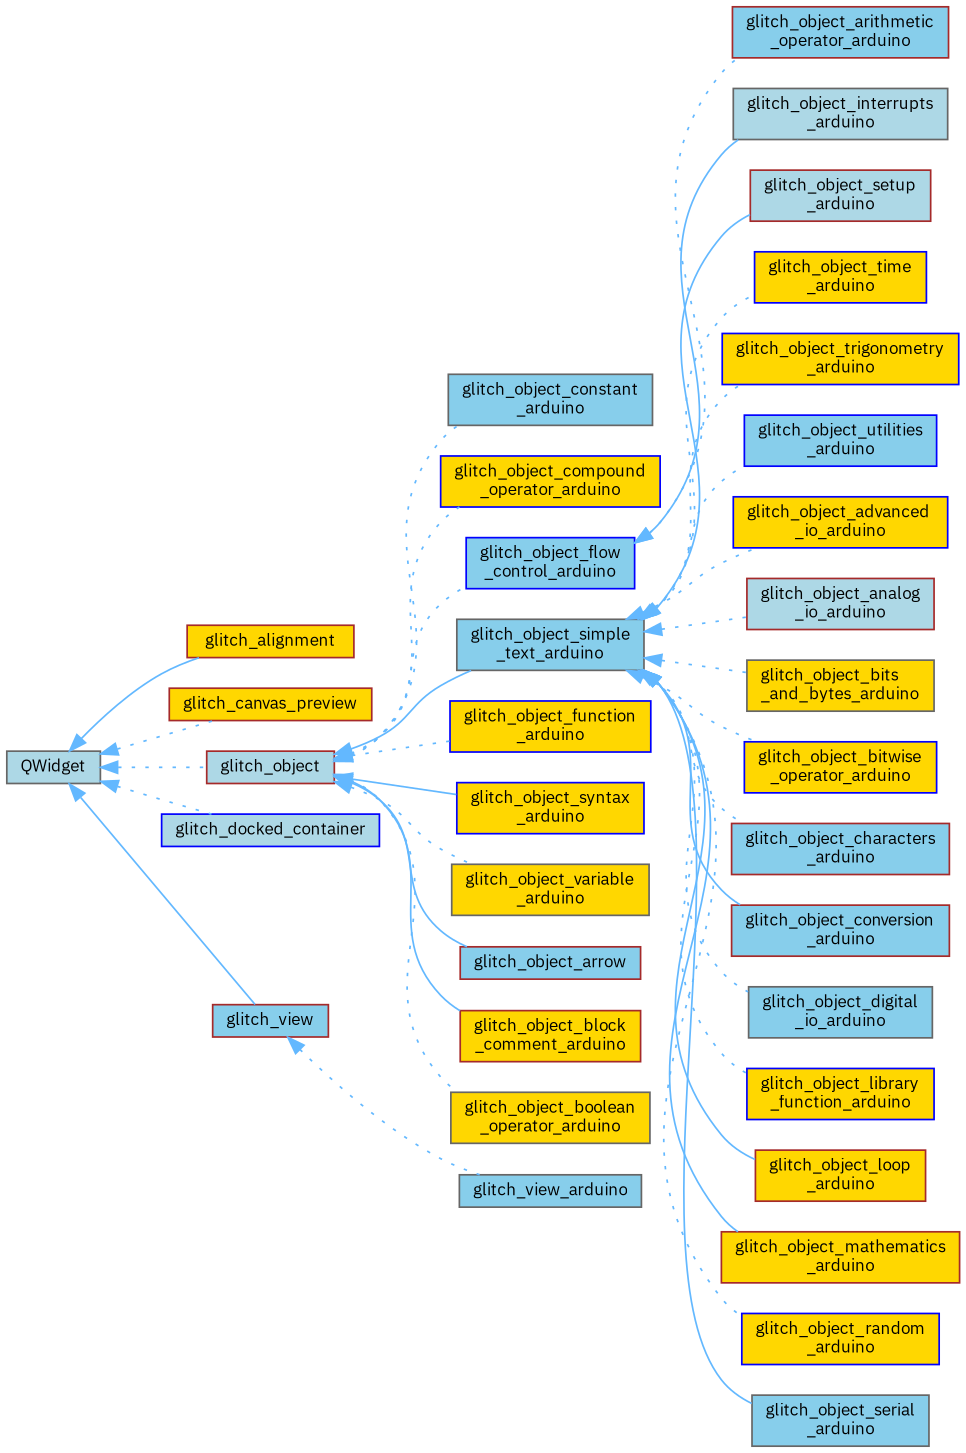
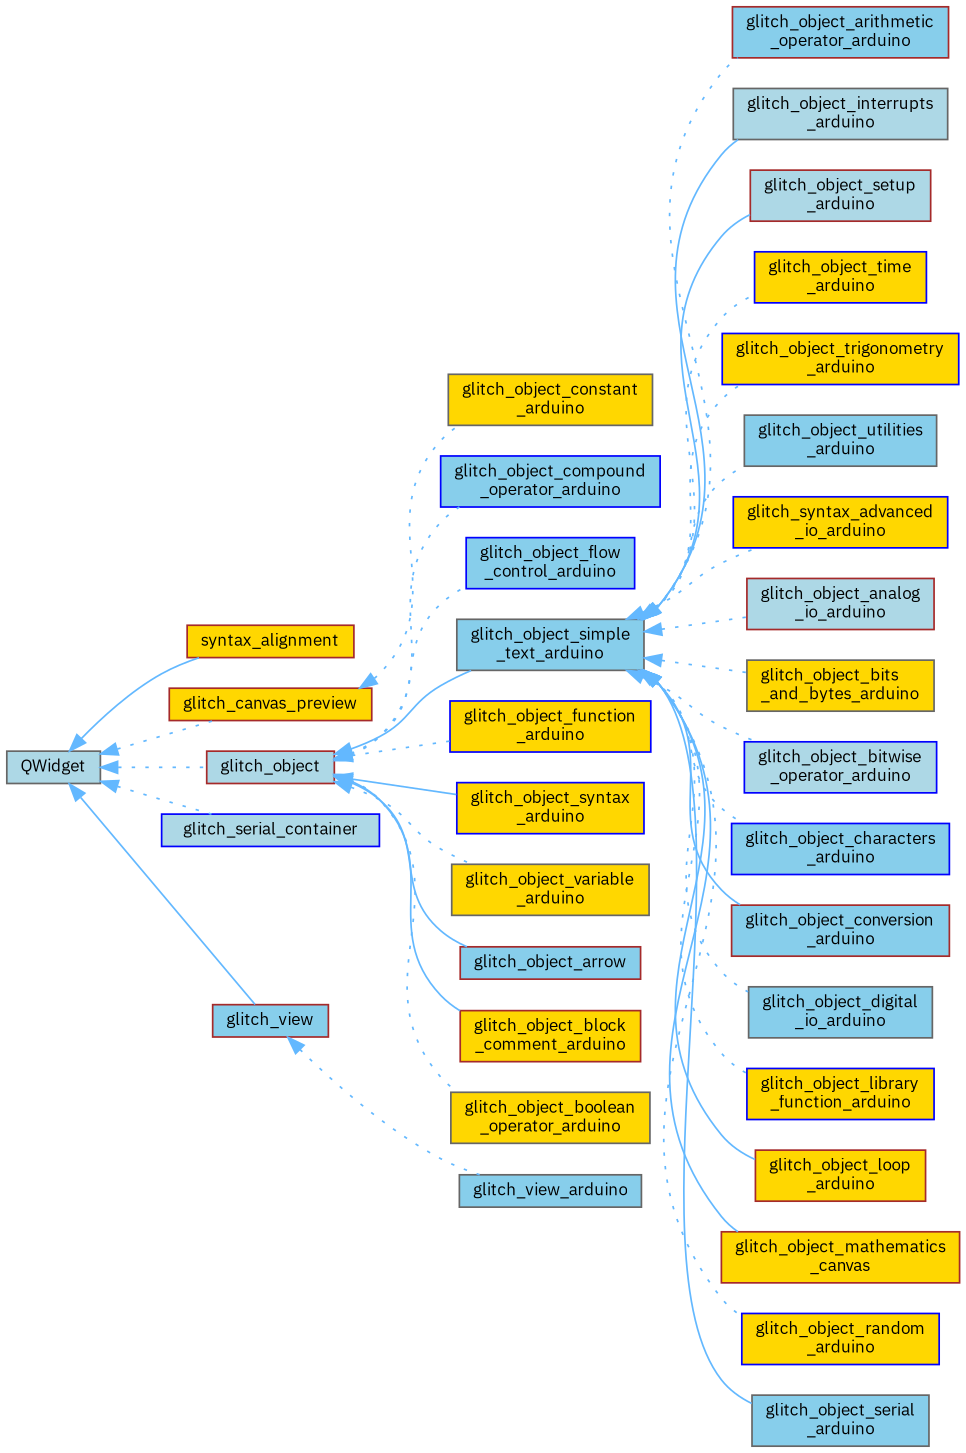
edge "glitch_object_arithmetic _operator_arduino" -> "glitch_object_flow _control_arduino": now "glitch_object_arithmetic _operator_arduino" -> "glitch_object_simple _text_arduino"
edge "glitch_object_interrupts _arduino" -> "glitch_object_flow _control_arduino": now "glitch_object_interrupts _arduino" -> "glitch_object_simple _text_arduino"
node "glitch_object_constant _arduino": fillcolor skyblue -> gold
node "glitch_object_utilities _arduino": color blue -> gray40
node "glitch_object_compound _operator_arduino": fillcolor gold -> skyblue
node "glitch_object_advanced _io_arduino": label "glitch_object_advanced _io_arduino" -> "glitch_syntax_advanced _io_arduino"
edge "glitch_object_constant _arduino" -> "glitch_object": now "glitch_object_constant _arduino" -> "glitch_canvas_preview"
node "glitch_alignment": label "glitch_alignment" -> "syntax_alignment"
node "glitch_object_bitwise _operator_arduino": fillcolor gold -> lightblue
node "glitch_docked_container": label "glitch_docked_container" -> "glitch_serial_container"
node "glitch_object_characters _arduino": color brown -> blue
node "glitch_object_mathematics _arduino": label "glitch_object_mathematics _arduino" -> "glitch_object_mathematics _canvas"
